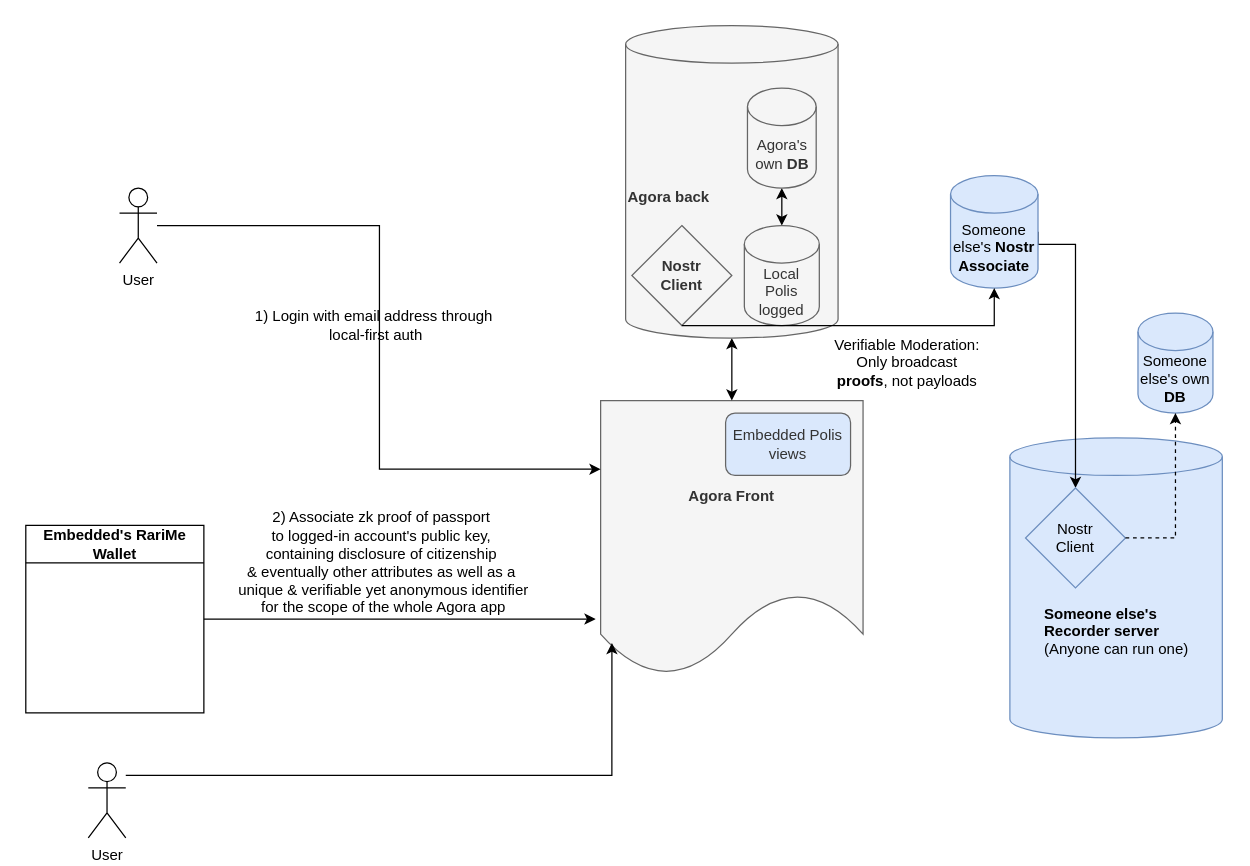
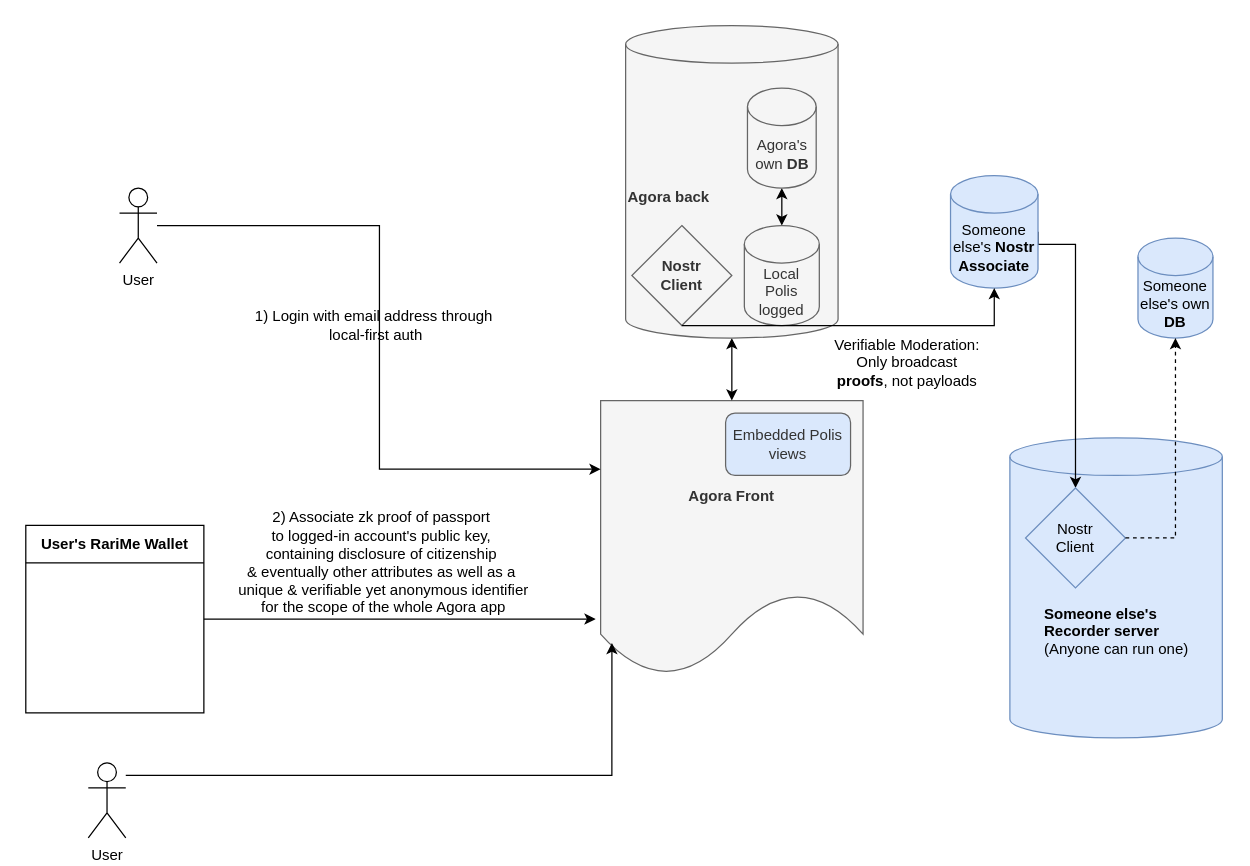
node "Someone else's own DB": moved (1176, 363) -> (1176, 288)
node "Embedded's RariMe Wallet": label "Embedded's RariMe Wallet" -> "User's RariMe Wallet"
